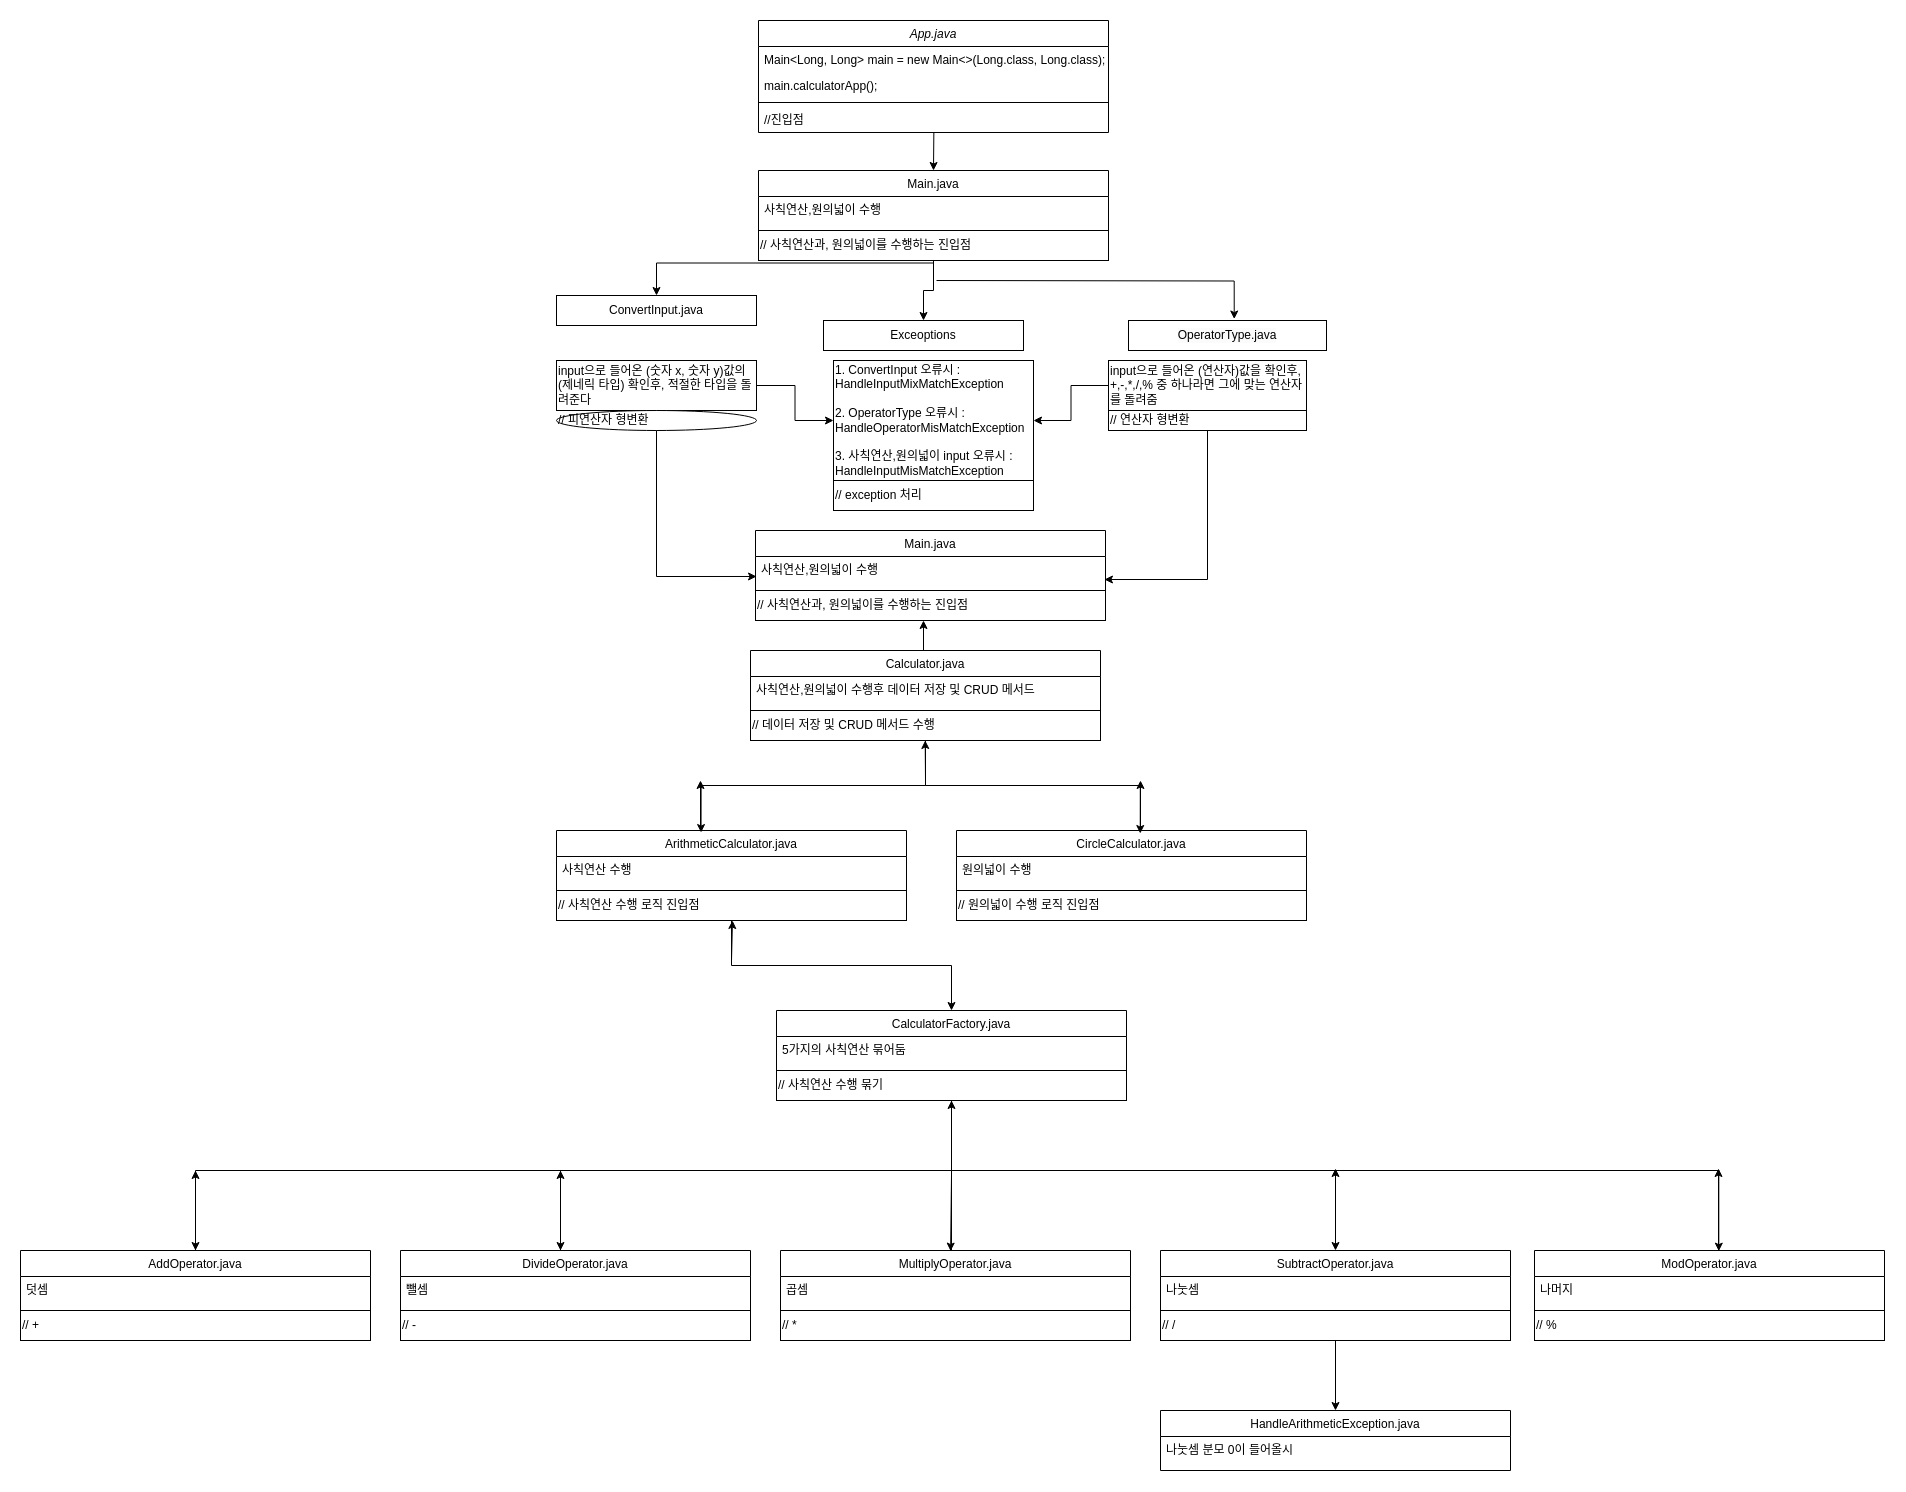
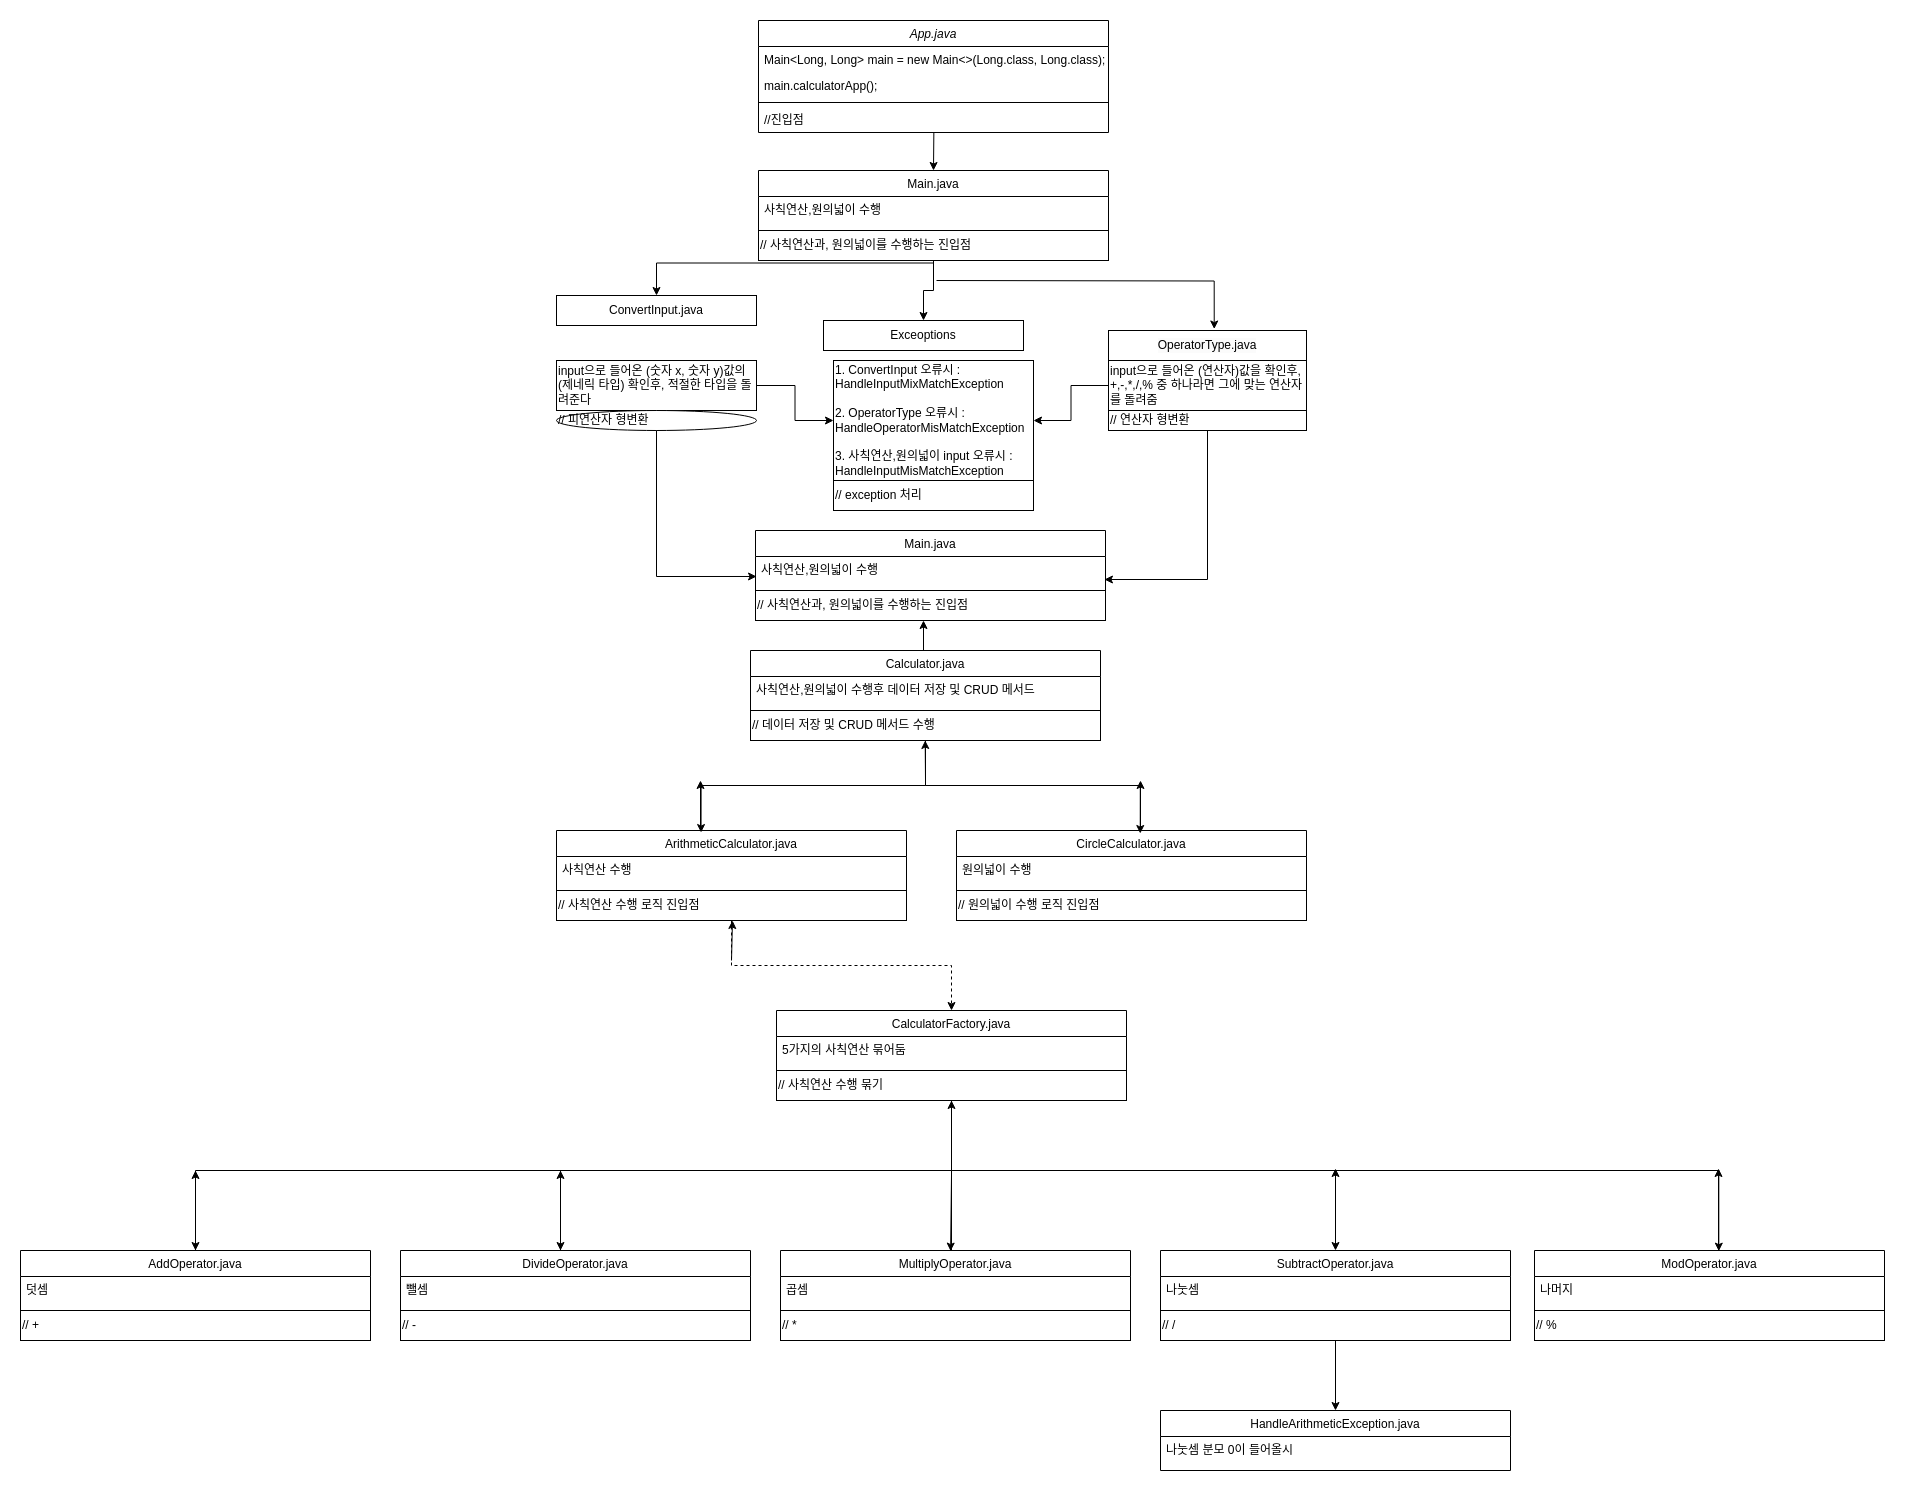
node "OperatorType.java": moved (1228, 336) -> (1208, 346)
edge "// 사칙연산 수행 로직 진입점" -> "CalculatorFactory.java": style solid -> dashed
